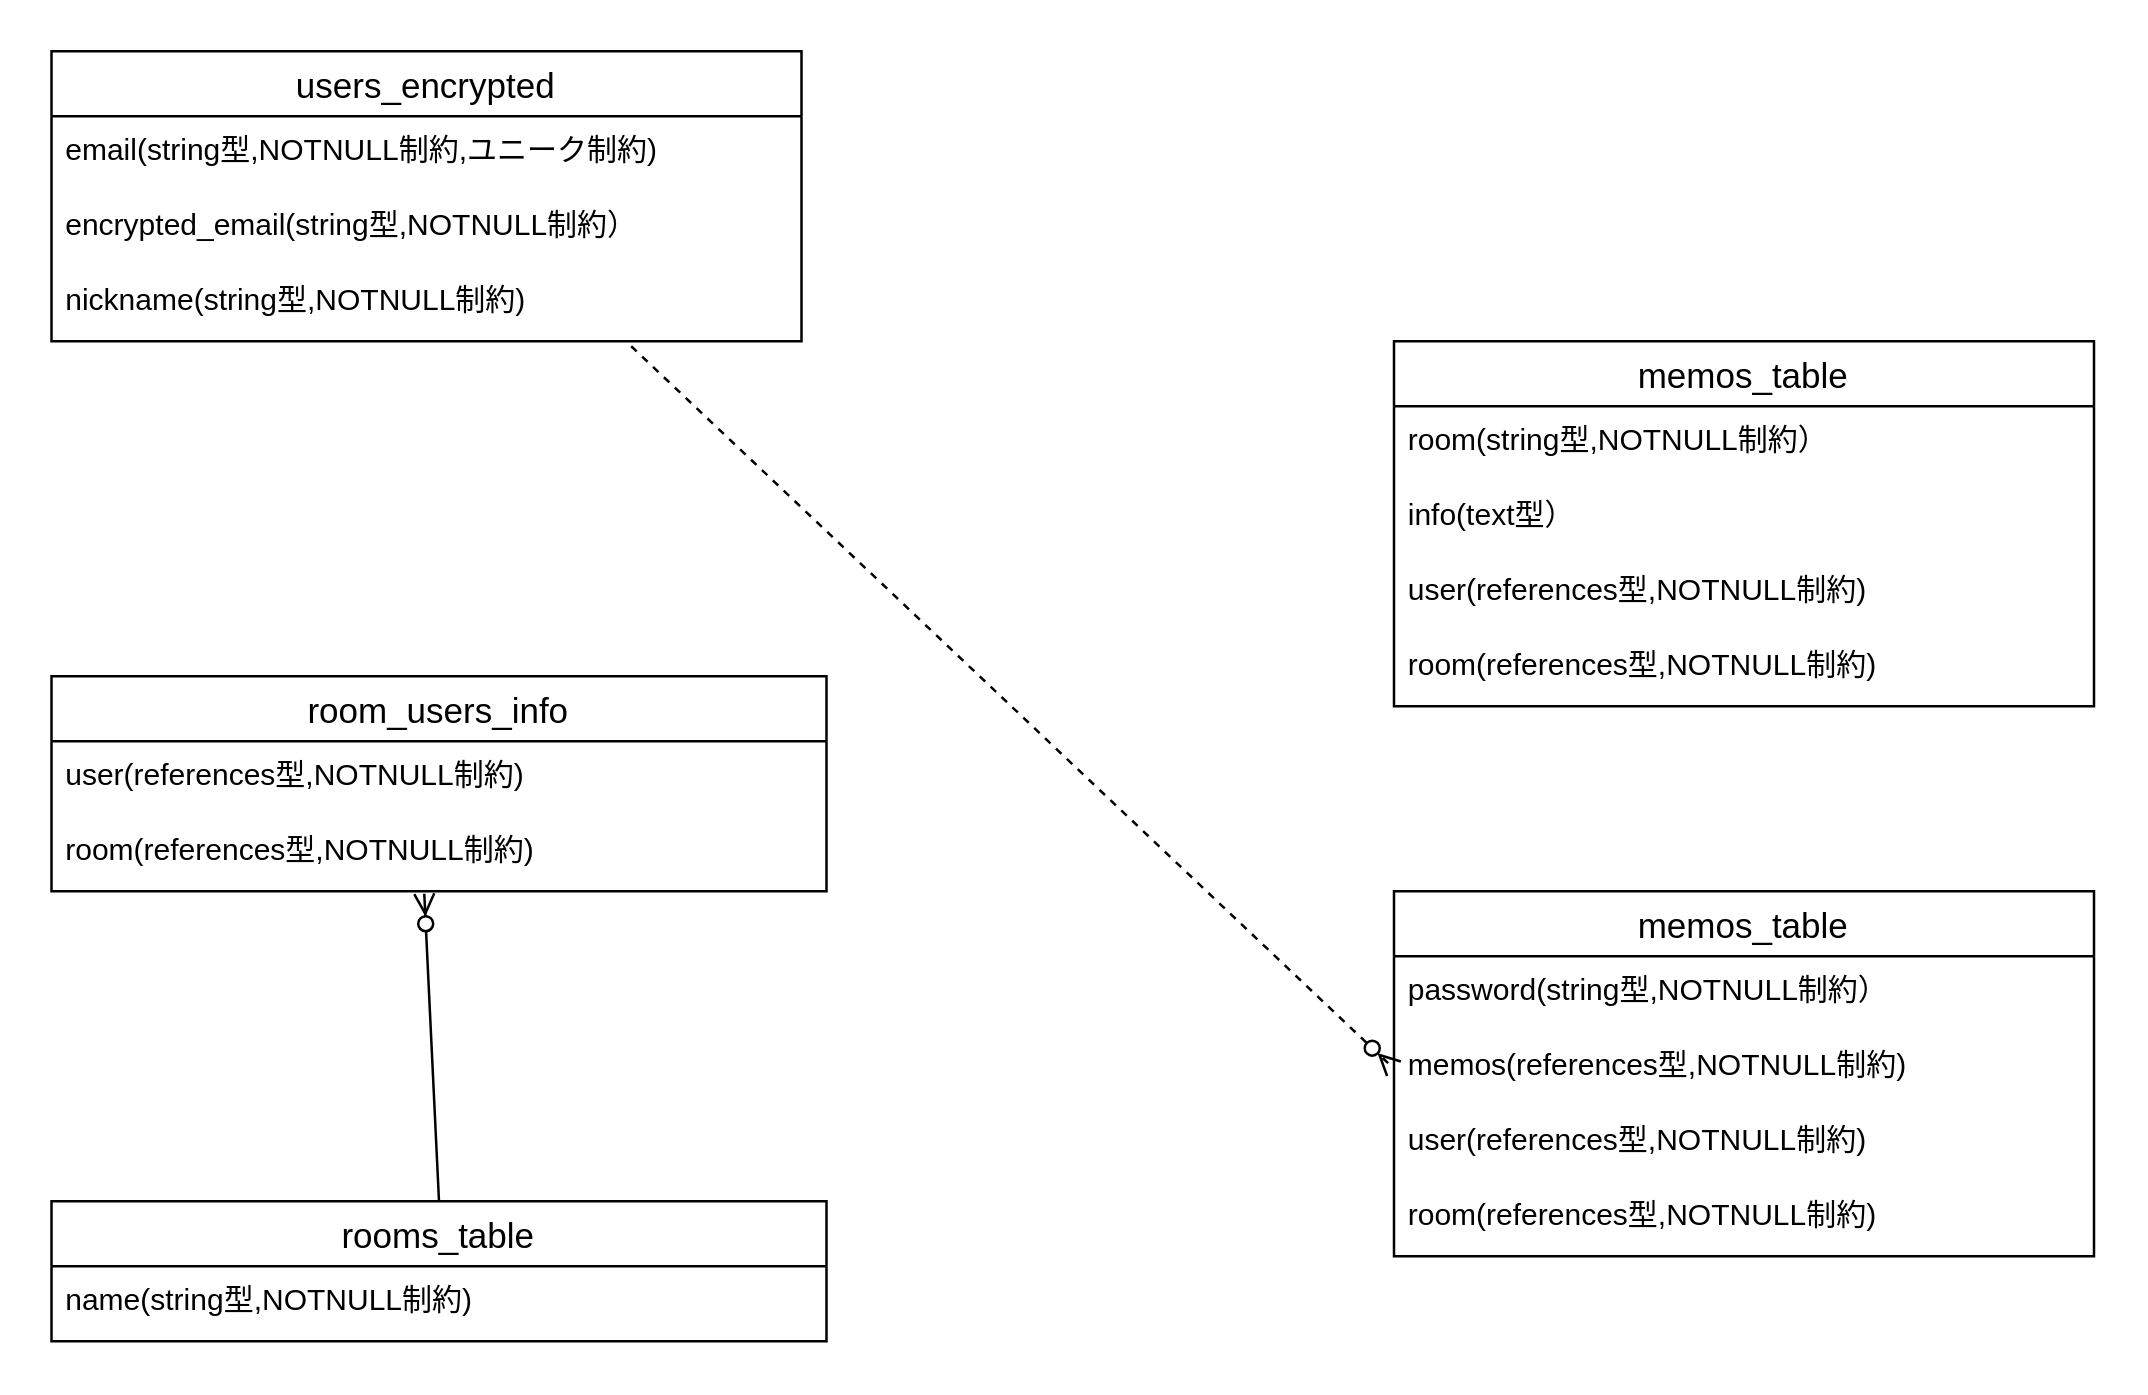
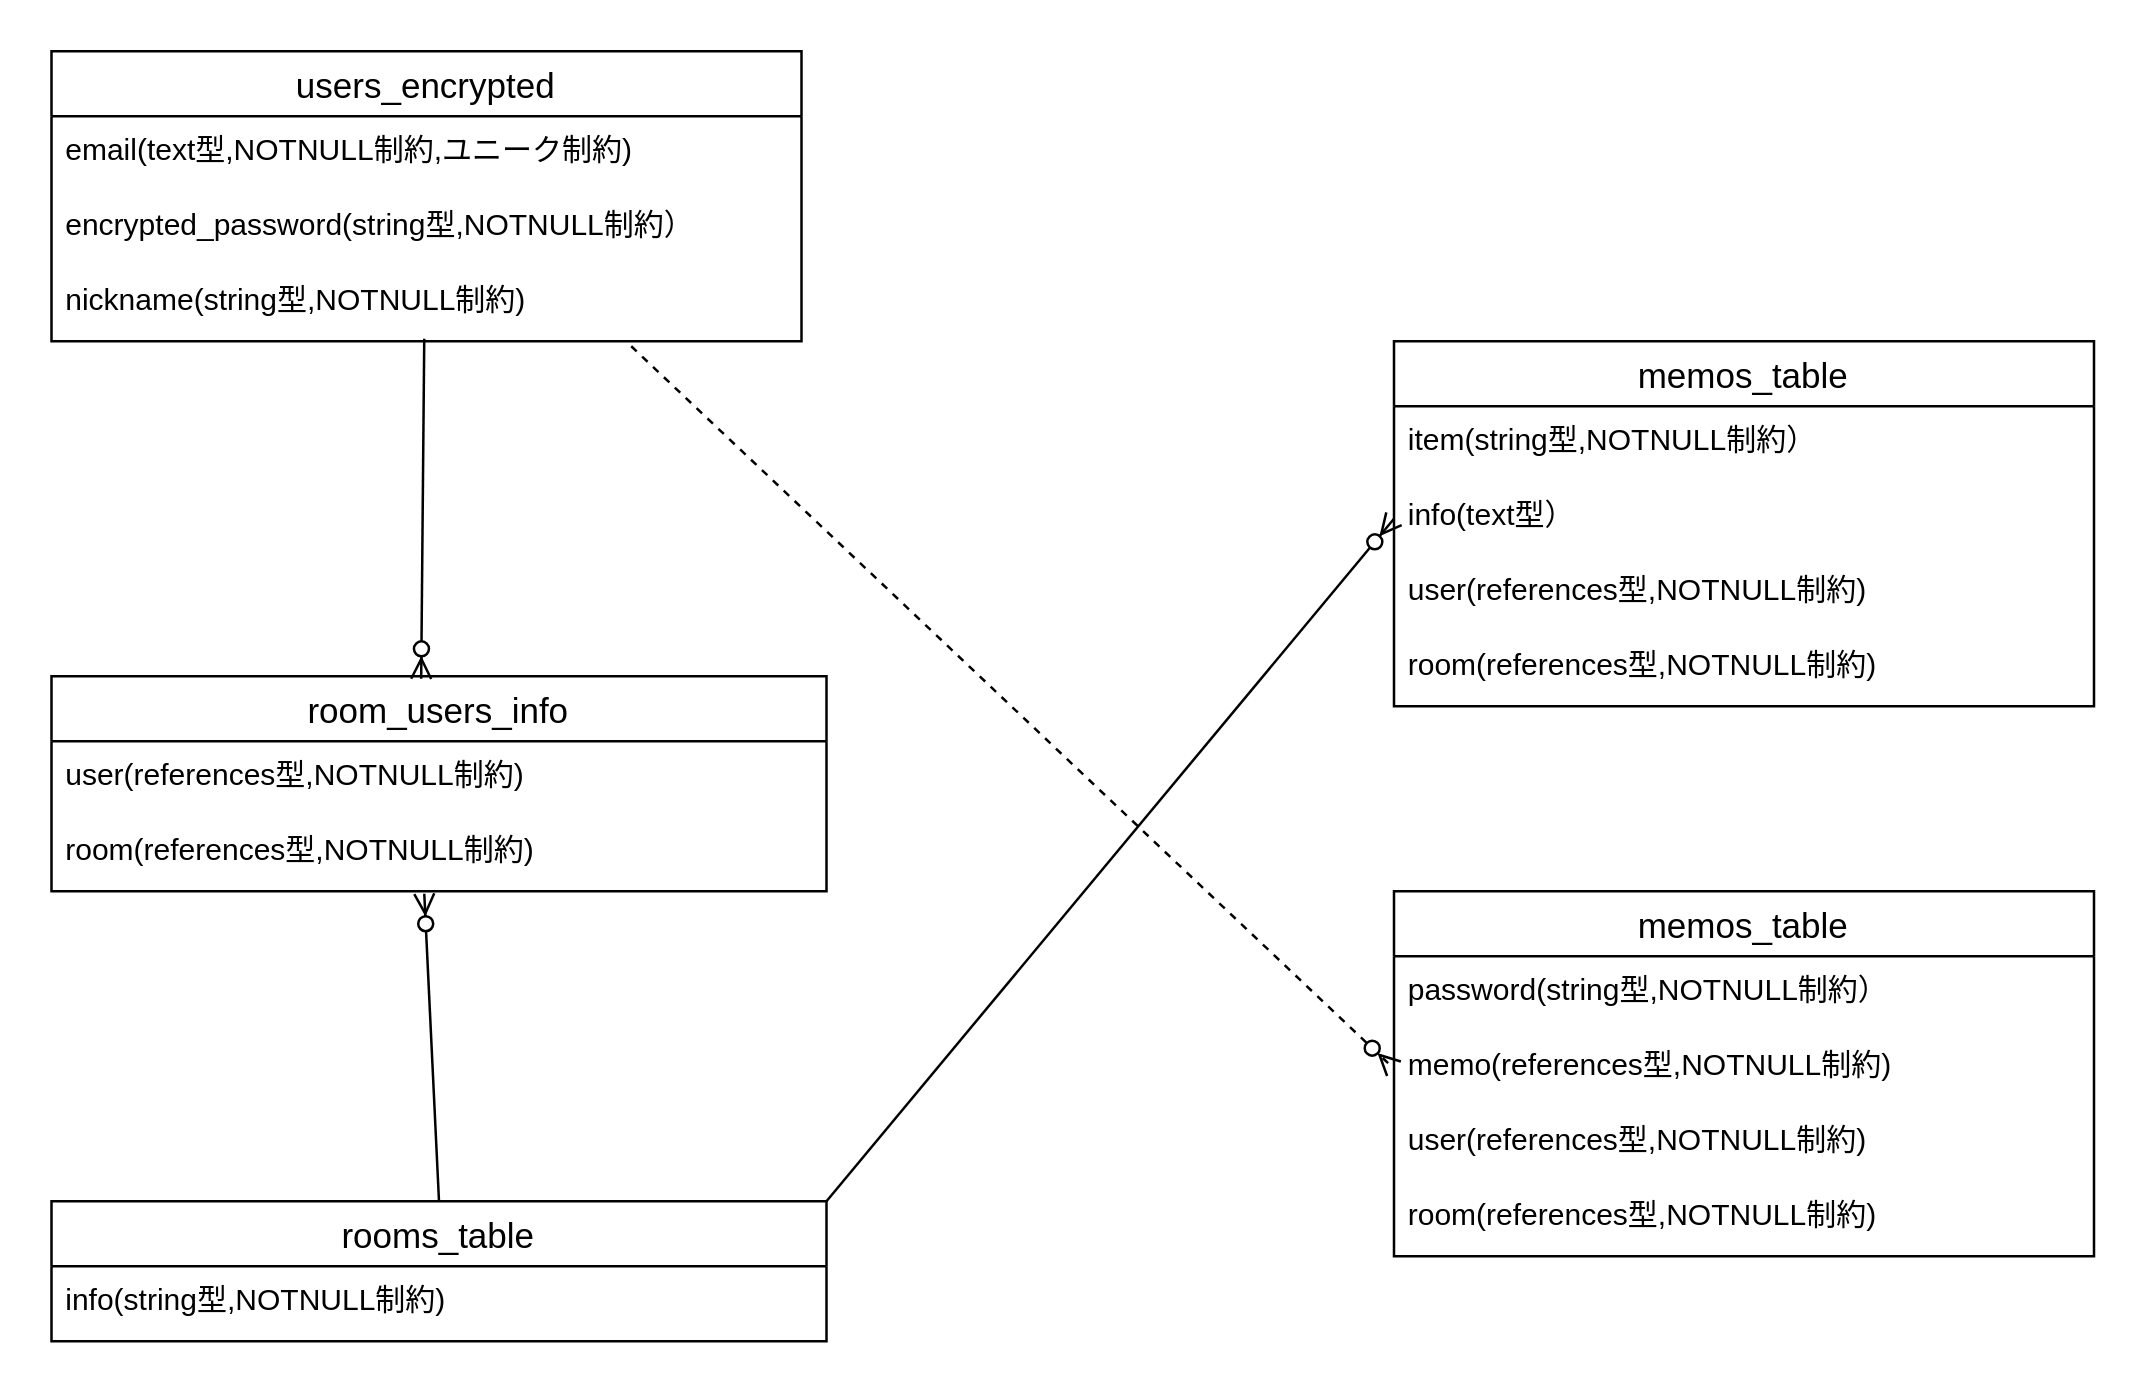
node "email(string型,NOTNULL制約,ユニーク制約)": label "email(string型,NOTNULL制約,ユニーク制約)" -> "email(text型,NOTNULL制約,ユニーク制約)"
node "encrypted_email(string型,NOTNULL制約）": label "encrypted_email(string型,NOTNULL制約）" -> "encrypted_password(string型,NOTNULL制約）"
node "room(string型,NOTNULL制約）": label "room(string型,NOTNULL制約）" -> "item(string型,NOTNULL制約）"
edge "nickname(string型,NOTNULL制約)" -> "room_users_info": added
edge "rooms_table" -> "info(text型）": added
node "memos(references型,NOTNULL制約)": label "memos(references型,NOTNULL制約)" -> "memo(references型,NOTNULL制約)"
node "name(string型,NOTNULL制約)": label "name(string型,NOTNULL制約)" -> "info(string型,NOTNULL制約)"
